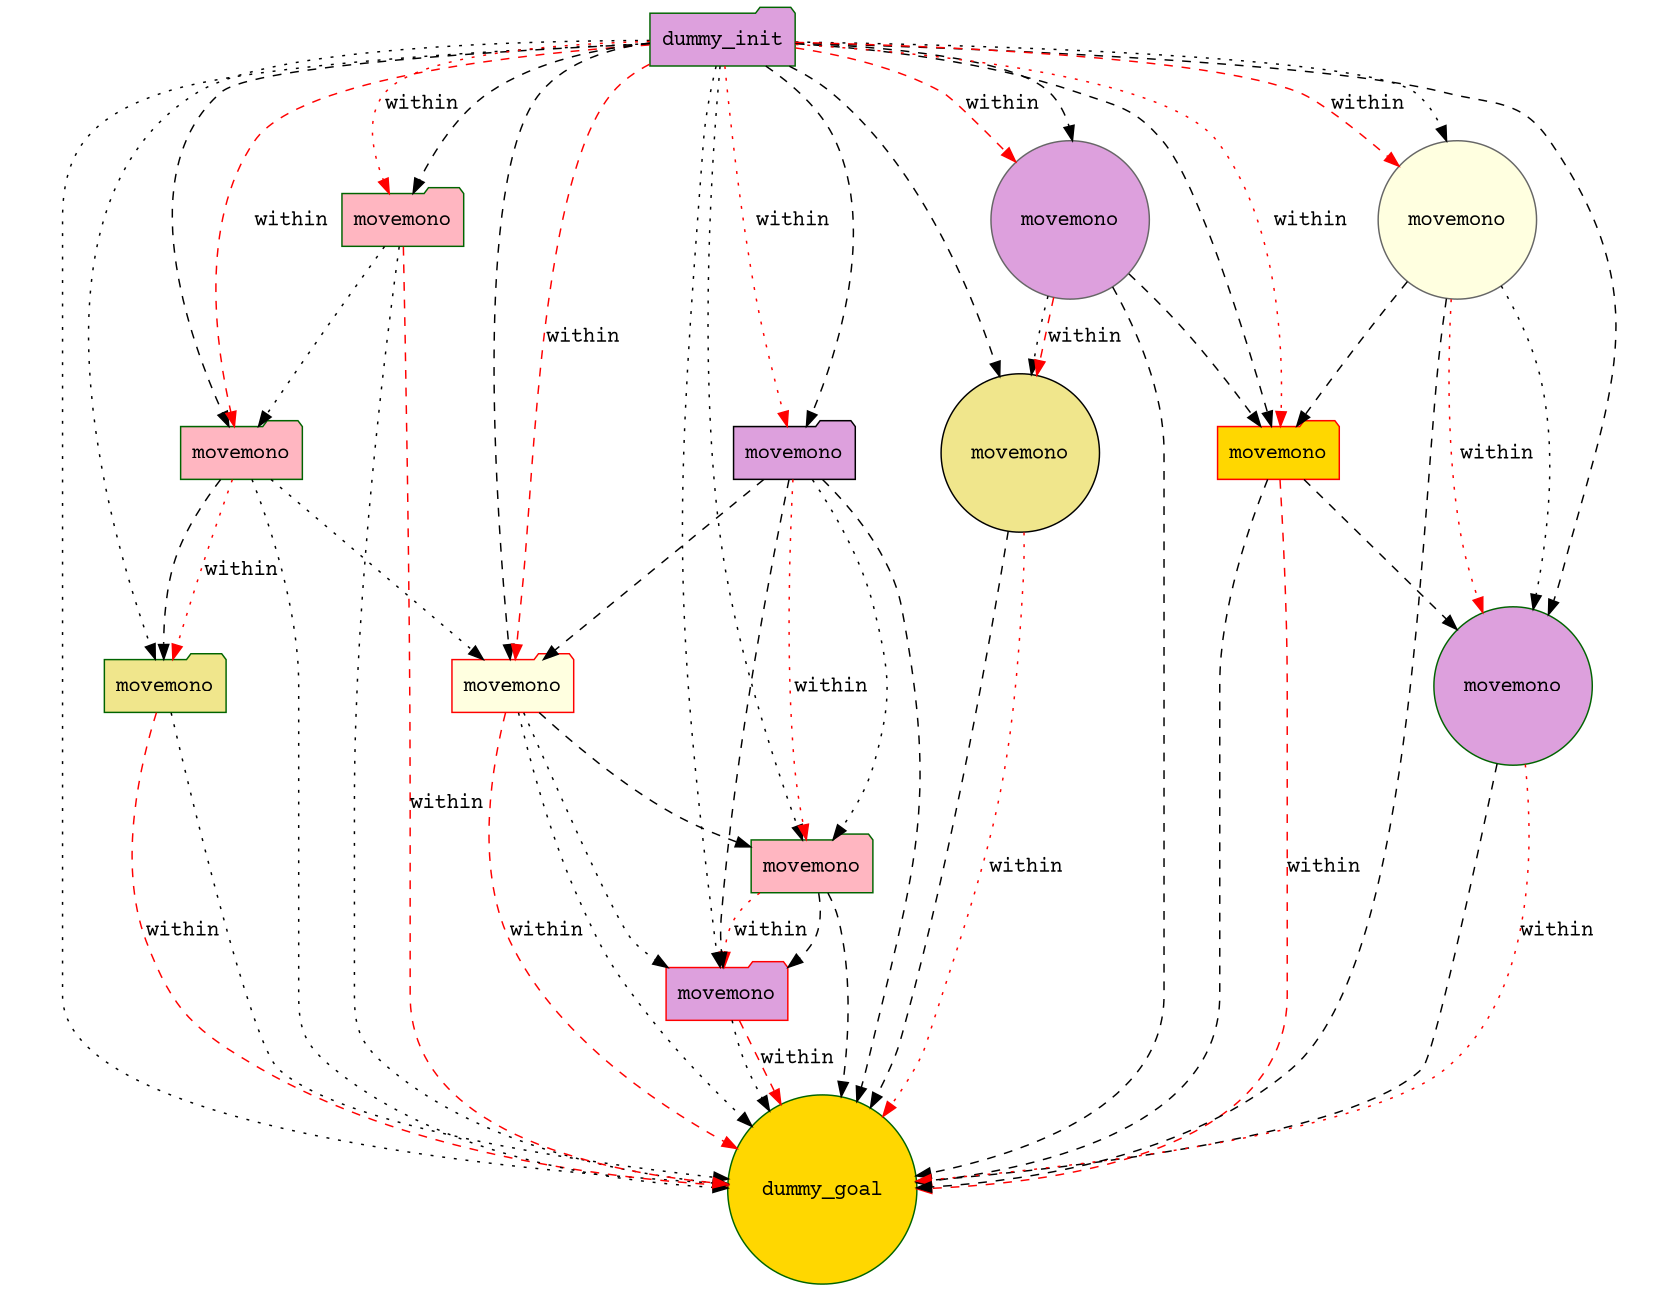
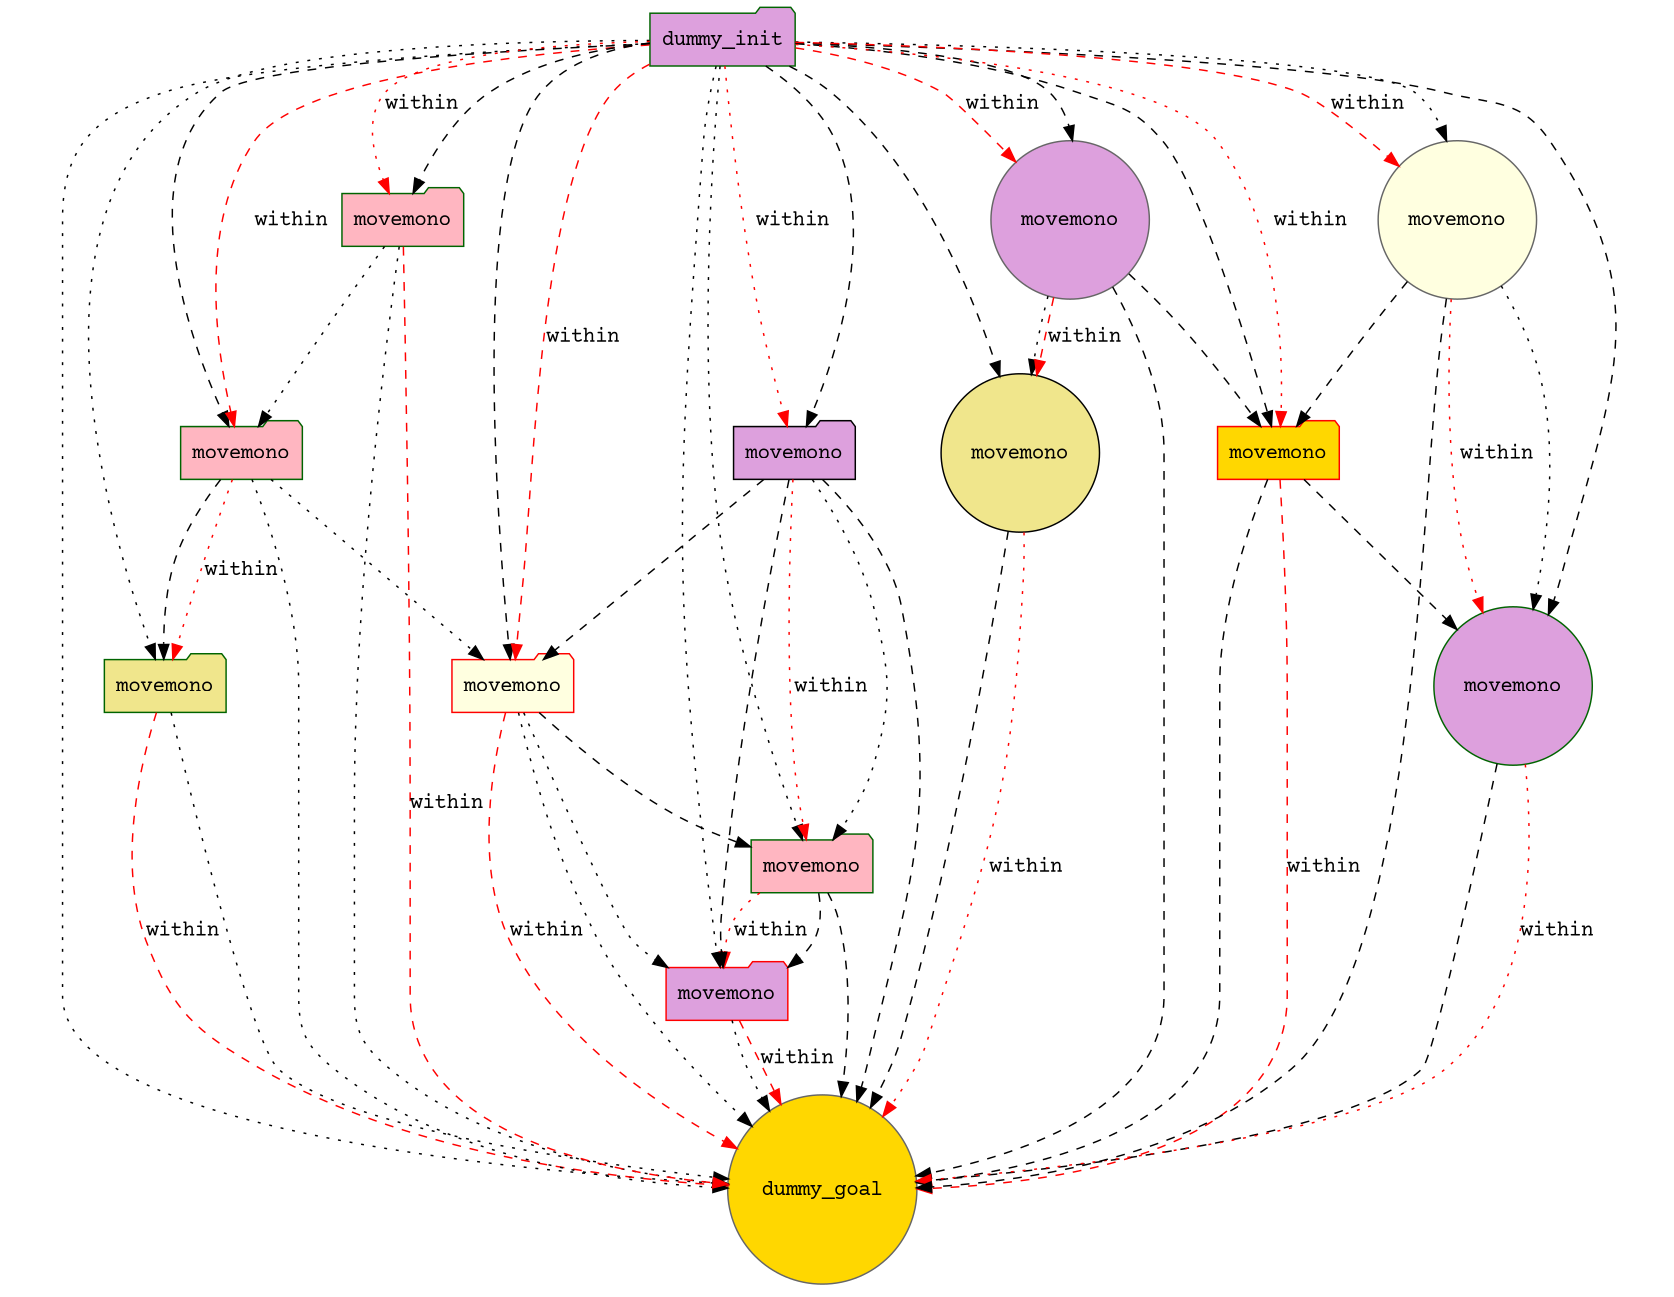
node "dummy_goal": color darkgreen -> gray40
